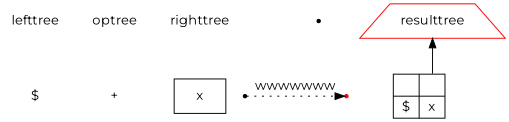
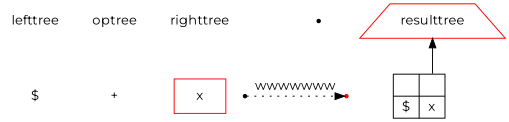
node "x": color black -> red
